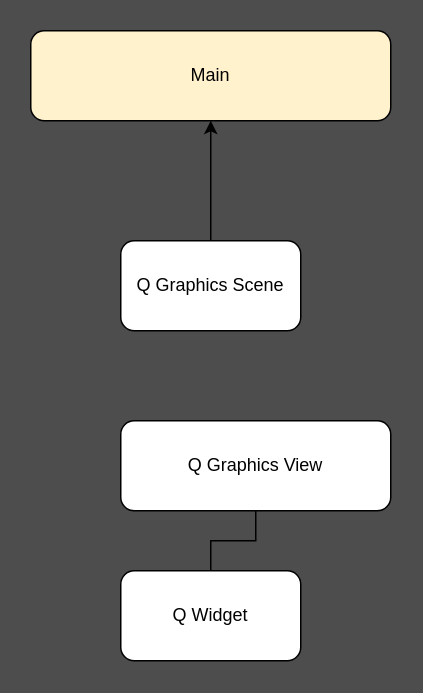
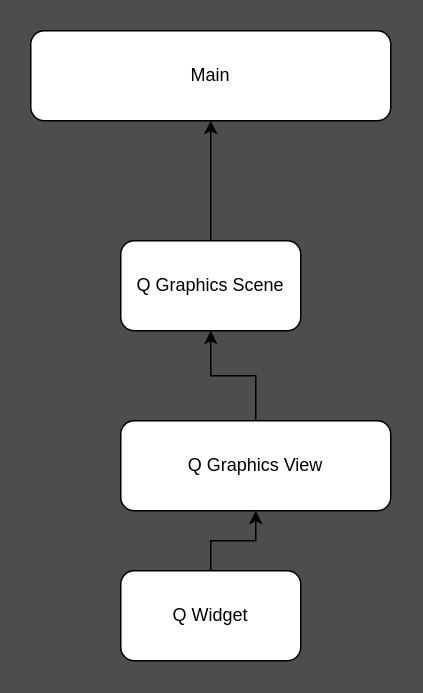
node "Main": fillcolor #fff2cc -> #ffffff
edge "Q Graphics View" -> "Q Graphics Scene": added
edge "Q Graphics View" -- "Q Widget": arrowhead none -> classic
